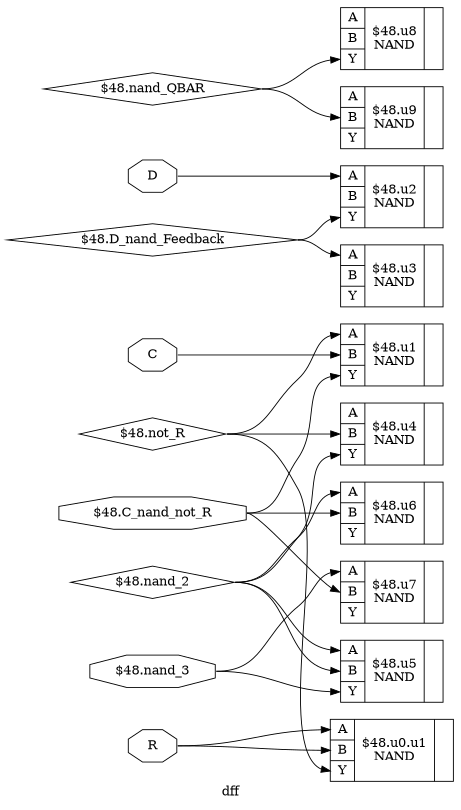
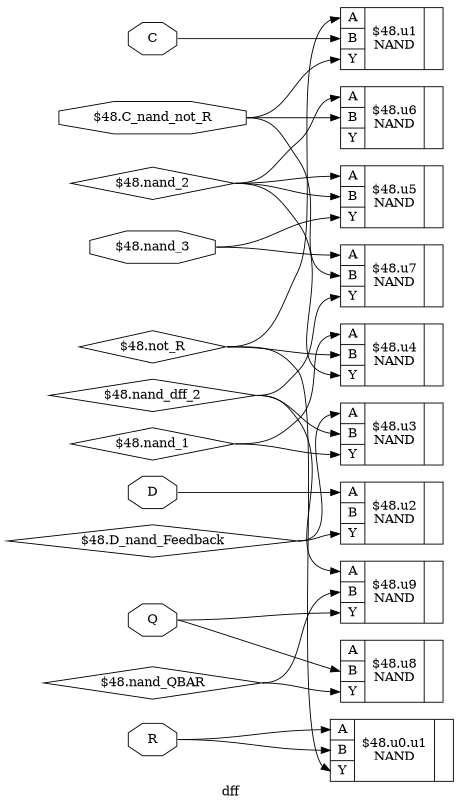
node "$48.nand_dff_2": added
node "$48.nand_1": added
node "Q": added
